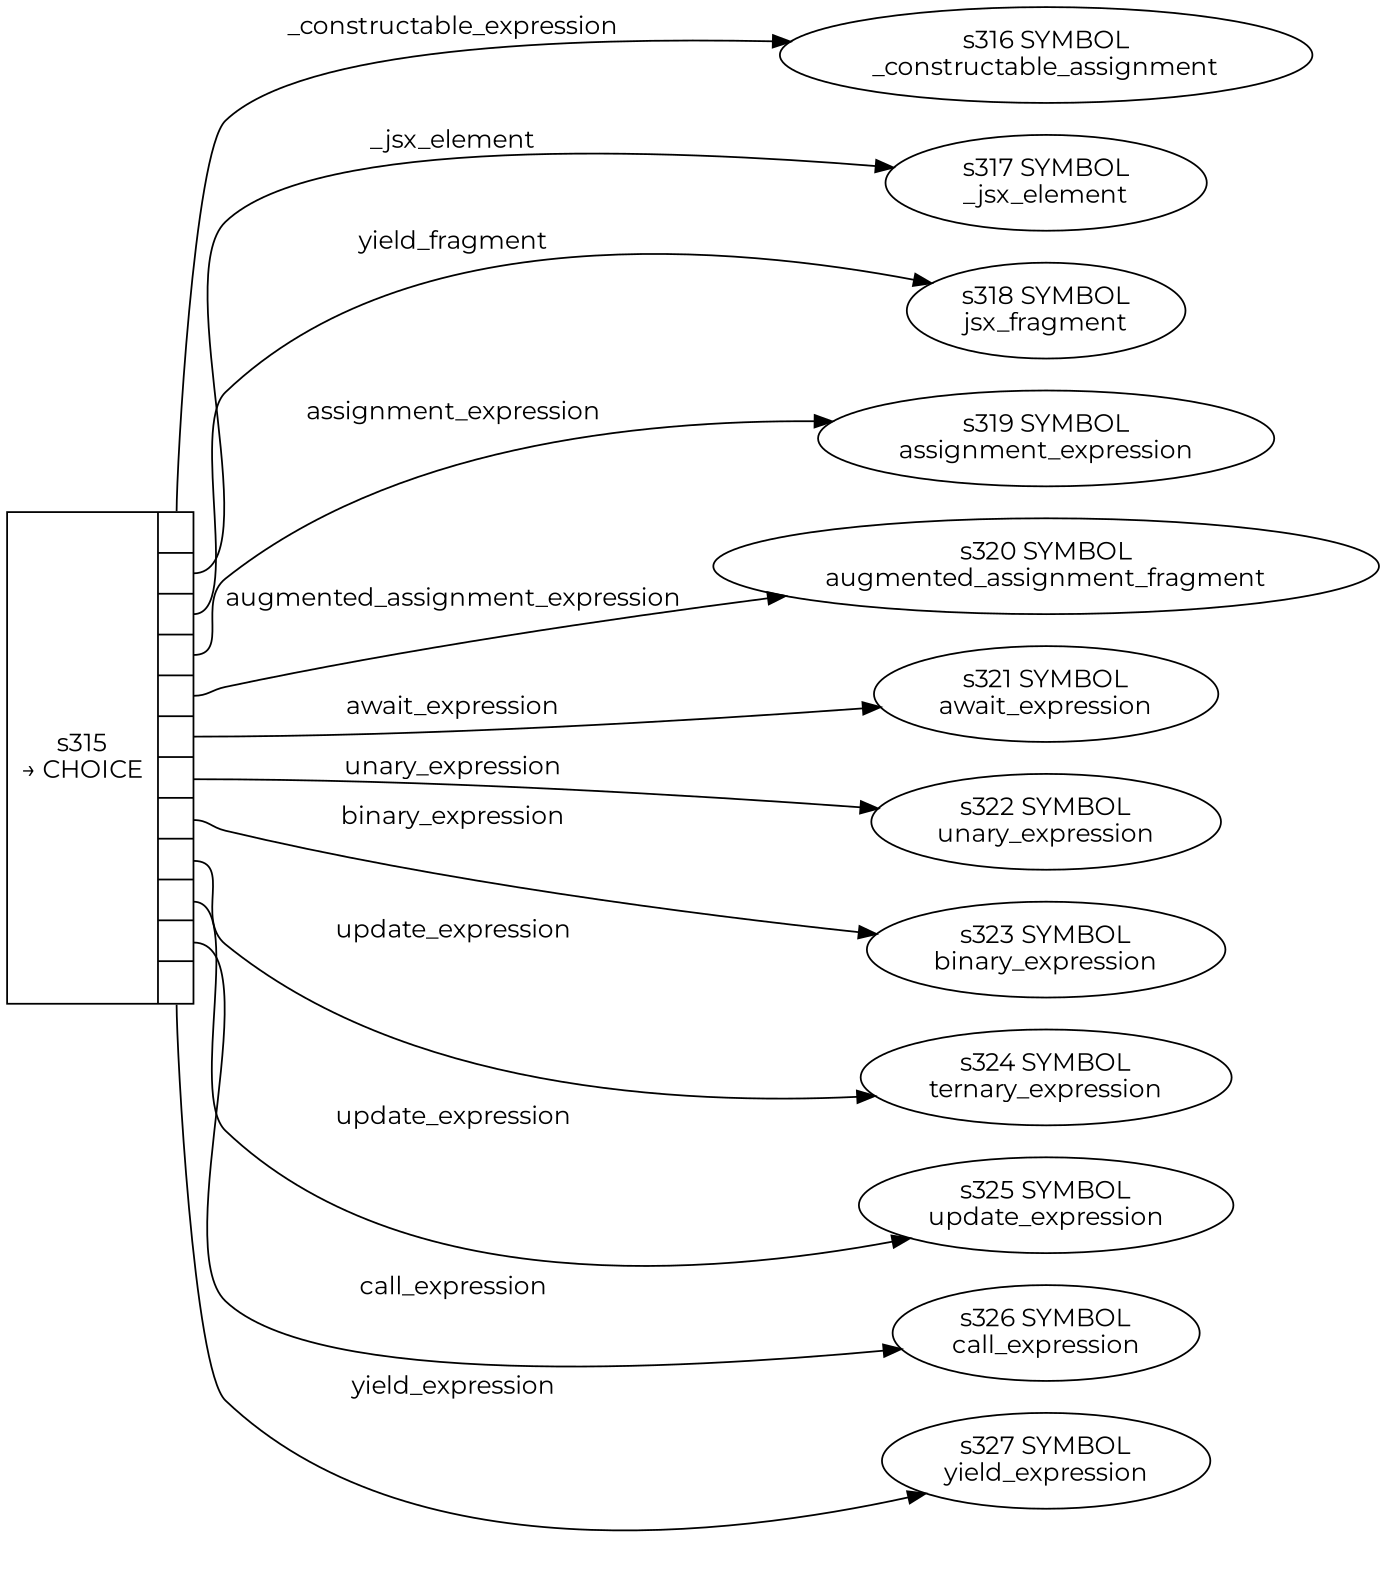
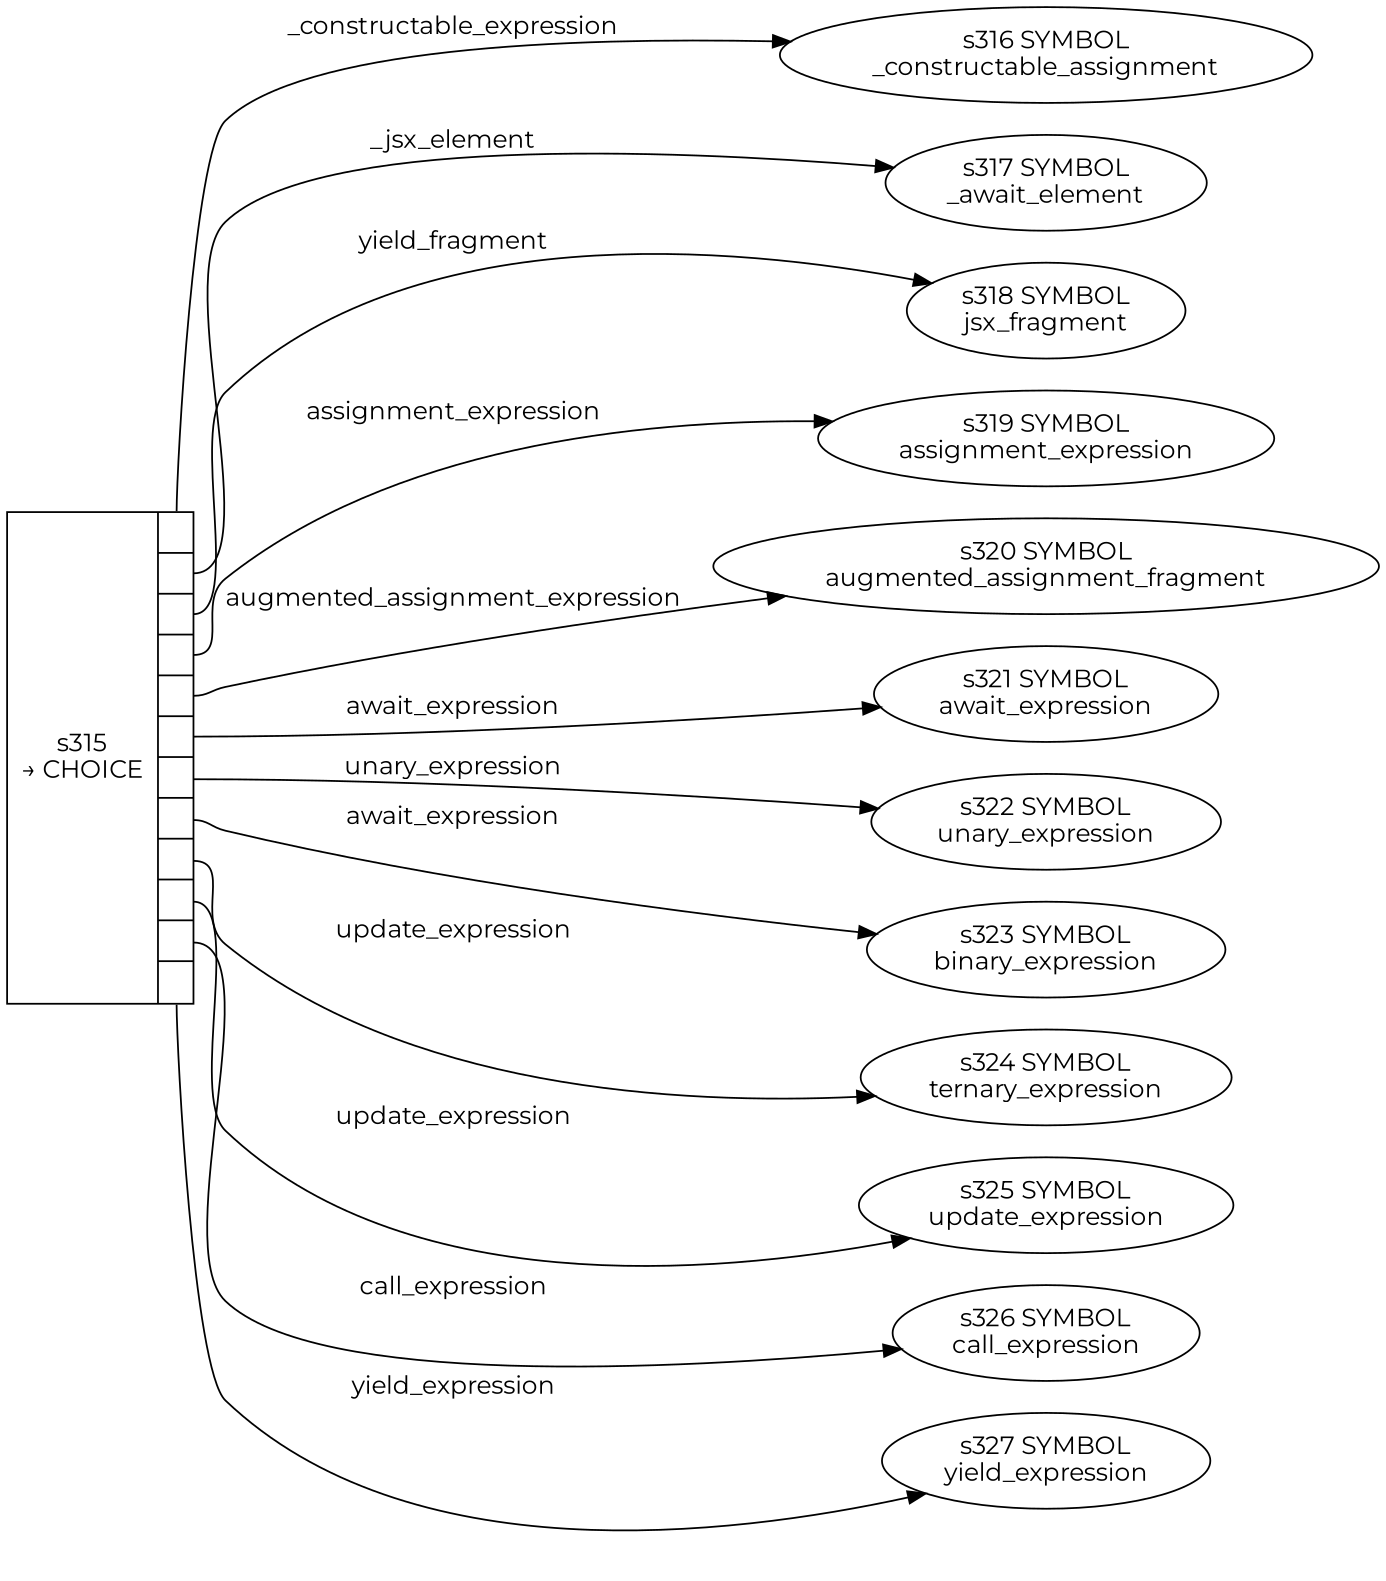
node "s317 SYMBOL _jsx_element": label "s317 SYMBOL _jsx_element" -> "s317 SYMBOL _await_element"
edge "s315" -> "s323 SYMBOL binary_expression": label "binary_expression" -> "await_expression"
